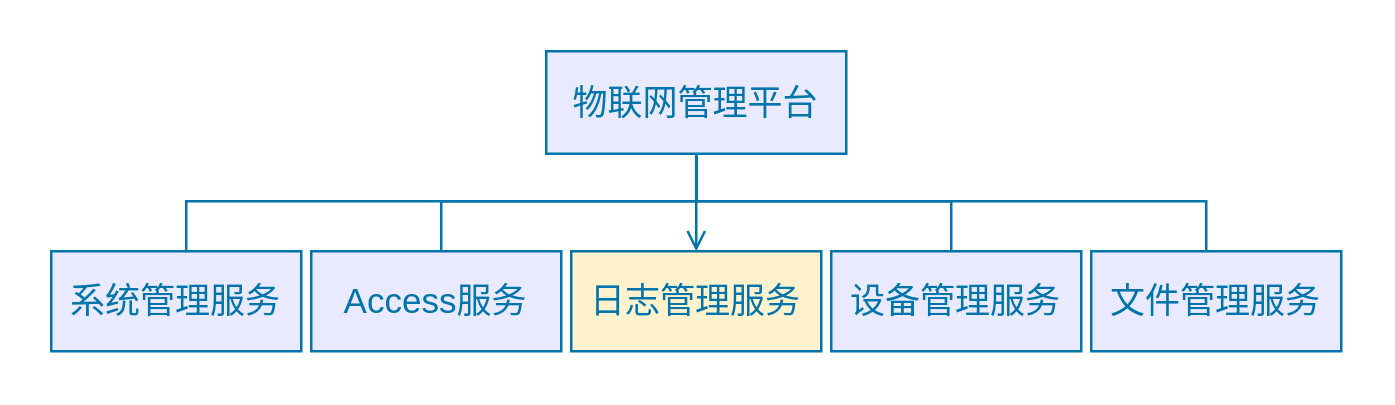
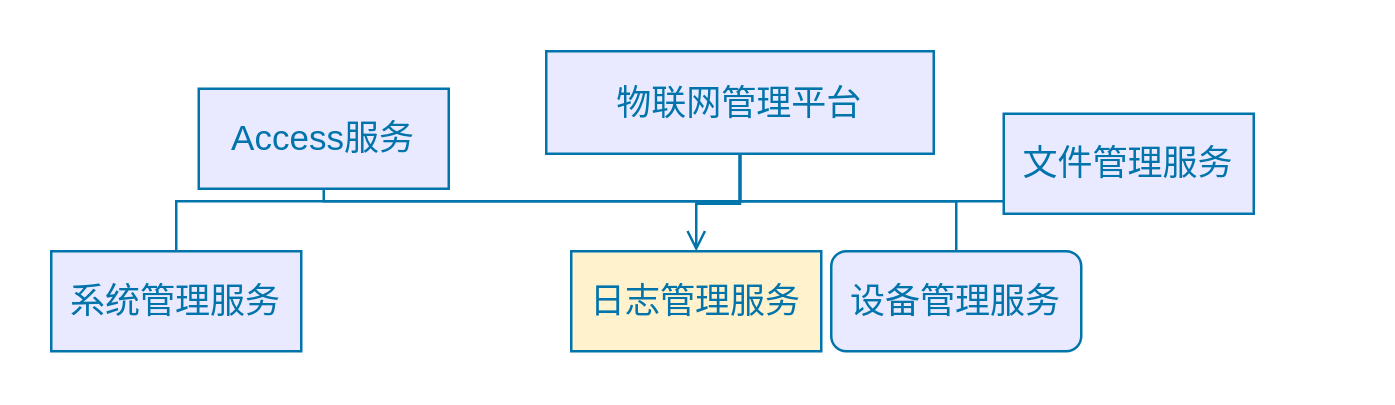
node "物联网管理平台": size 300x103 -> 388x103
node "Access服务": moved (436, 301) -> (324, 139)
node "设备管理服务": shape rectangle -> rounded rectangle
node "文件管理服务": moved (1216, 301) -> (1129, 164)
